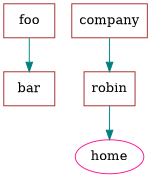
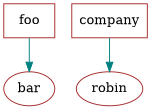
node "bar": shape box -> ellipse
node "robin": shape box -> ellipse
node "home": removed
